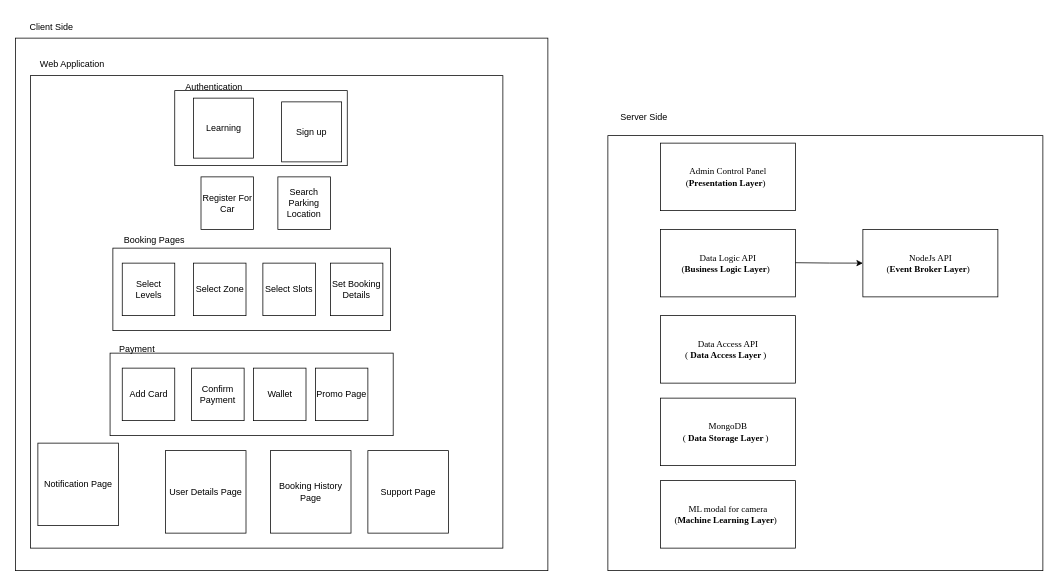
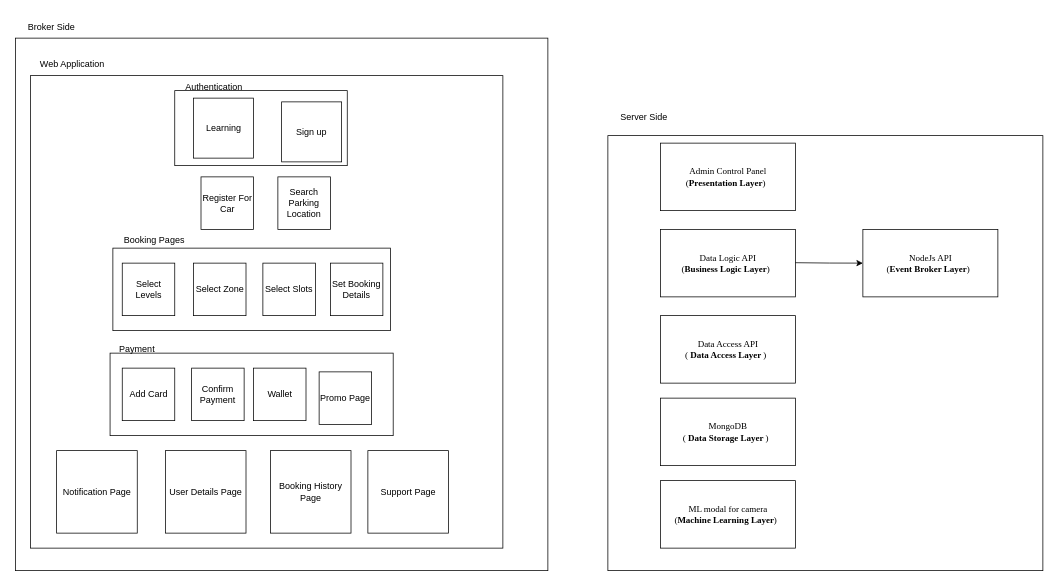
node "Client Side": label "Client Side" -> "Broker Side"
node "Promo Page": moved (342, 394) -> (345, 398)
node "Notification Page": moved (78, 484) -> (97, 492)
